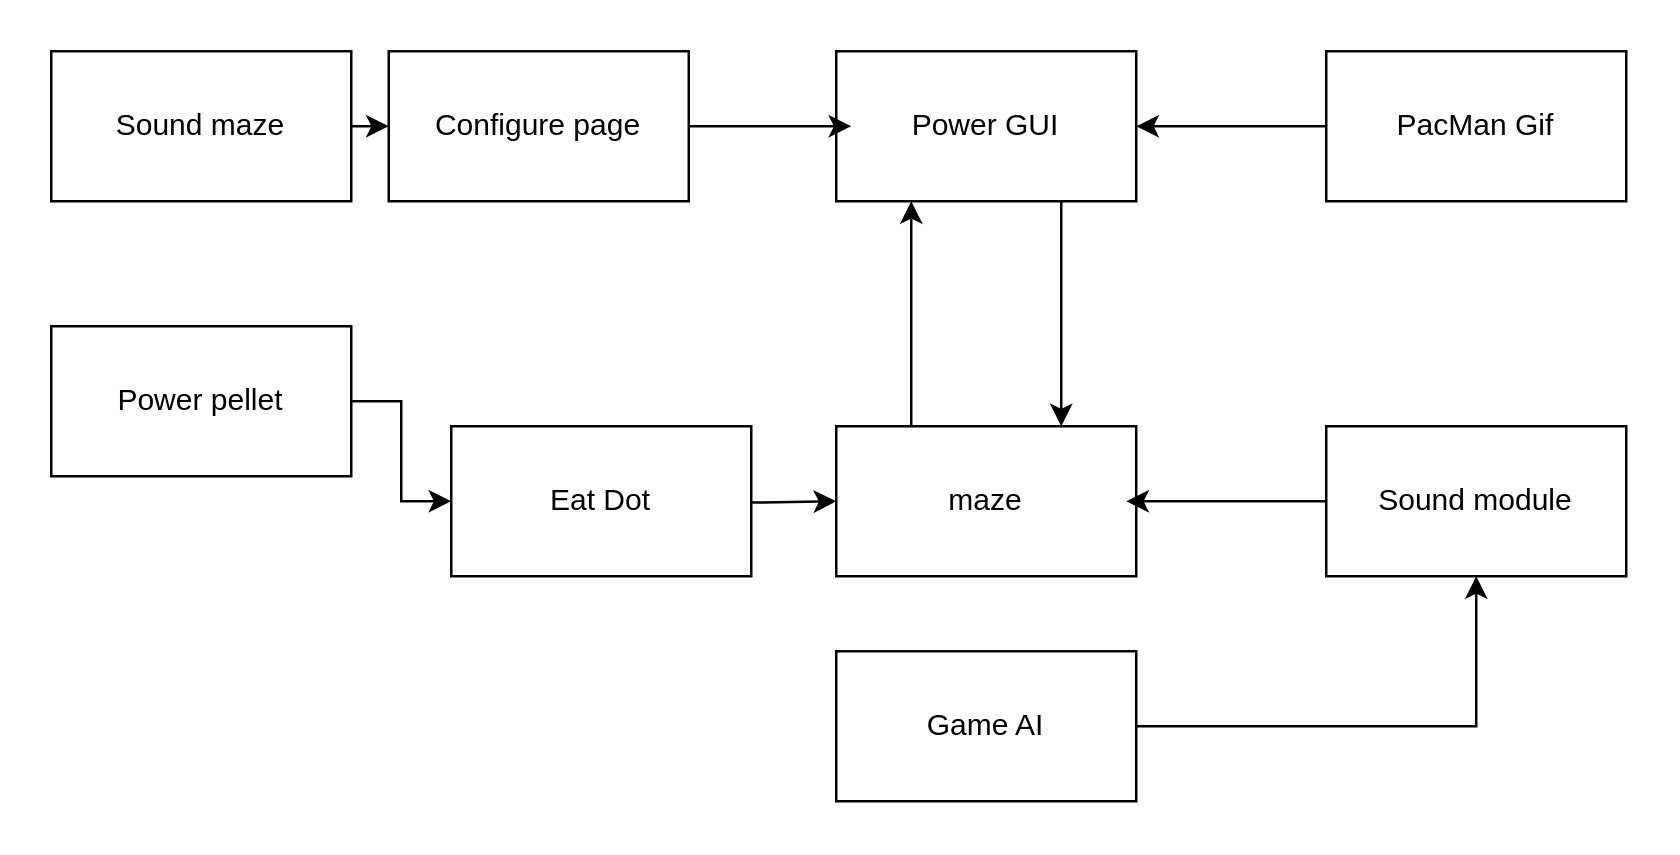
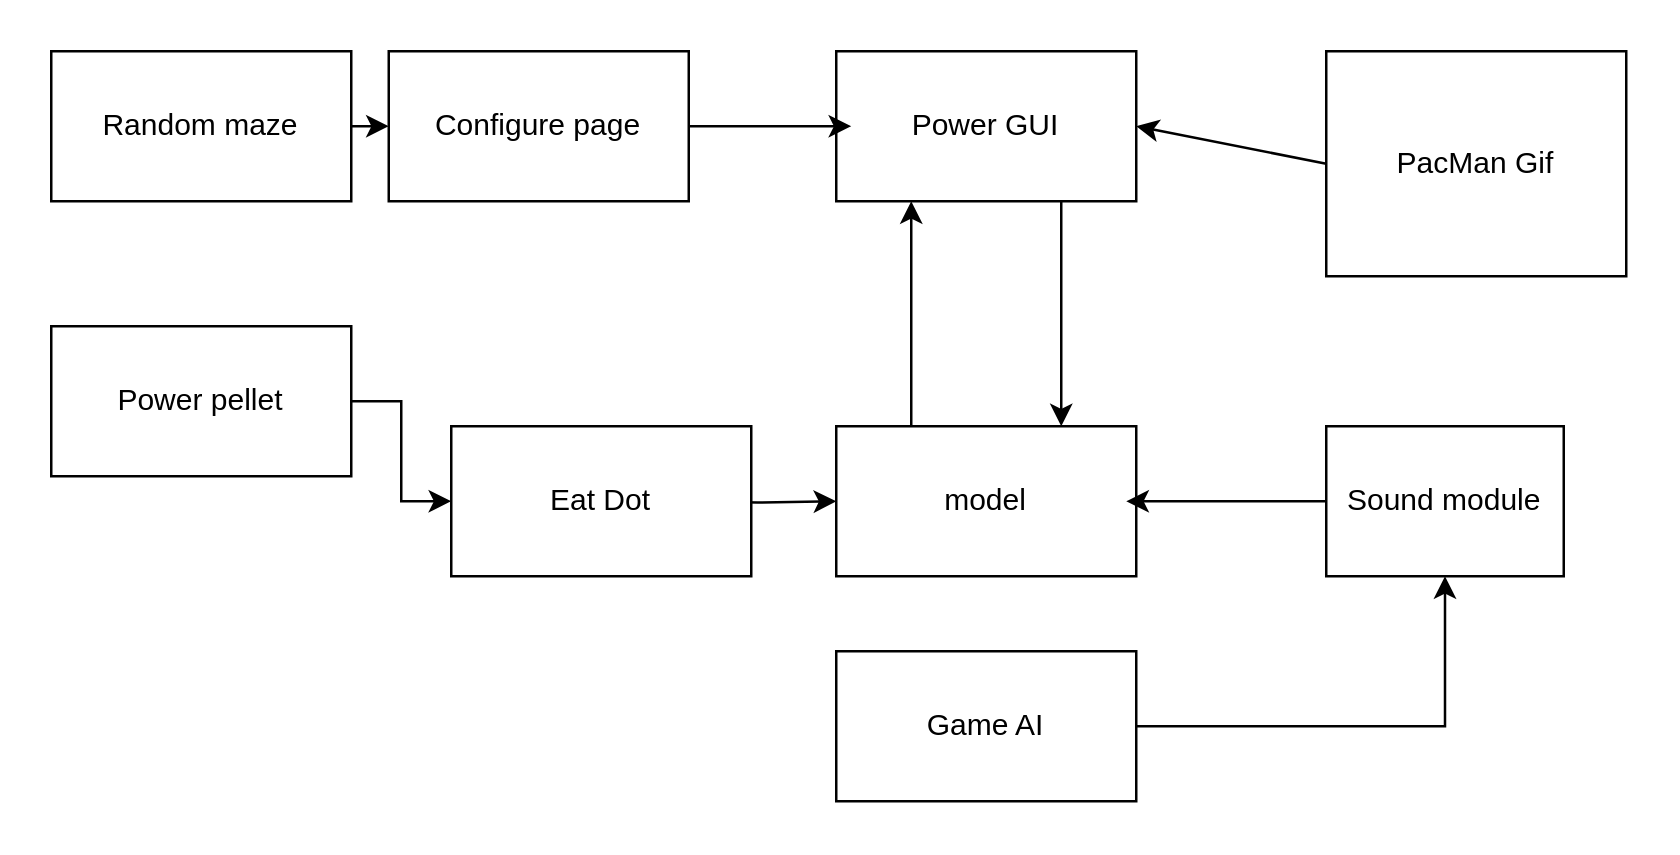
node "Sound maze": label "Sound maze" -> "Random maze"
node "PacMan Gif": size 300x150 -> 300x225
node "maze": label "maze" -> "model"
node "Sound module": size 300x150 -> 238x150
